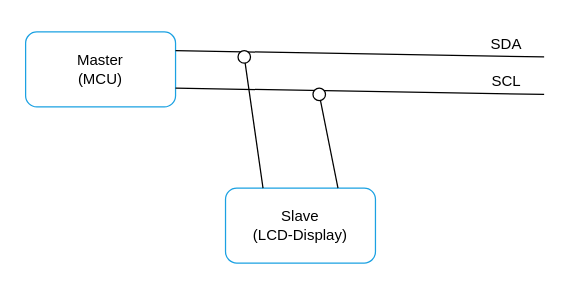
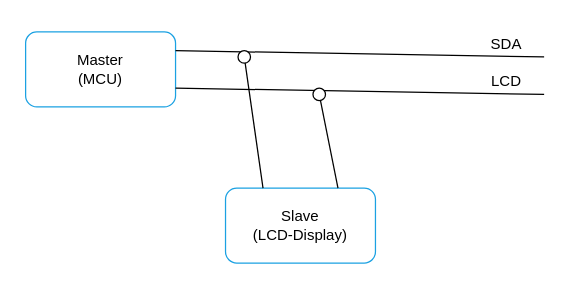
node "SCL": label "SCL" -> "LCD"
